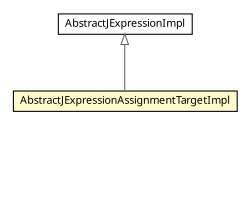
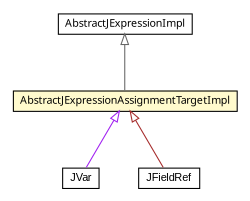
node "JVar": added
node "JFieldRef": added
